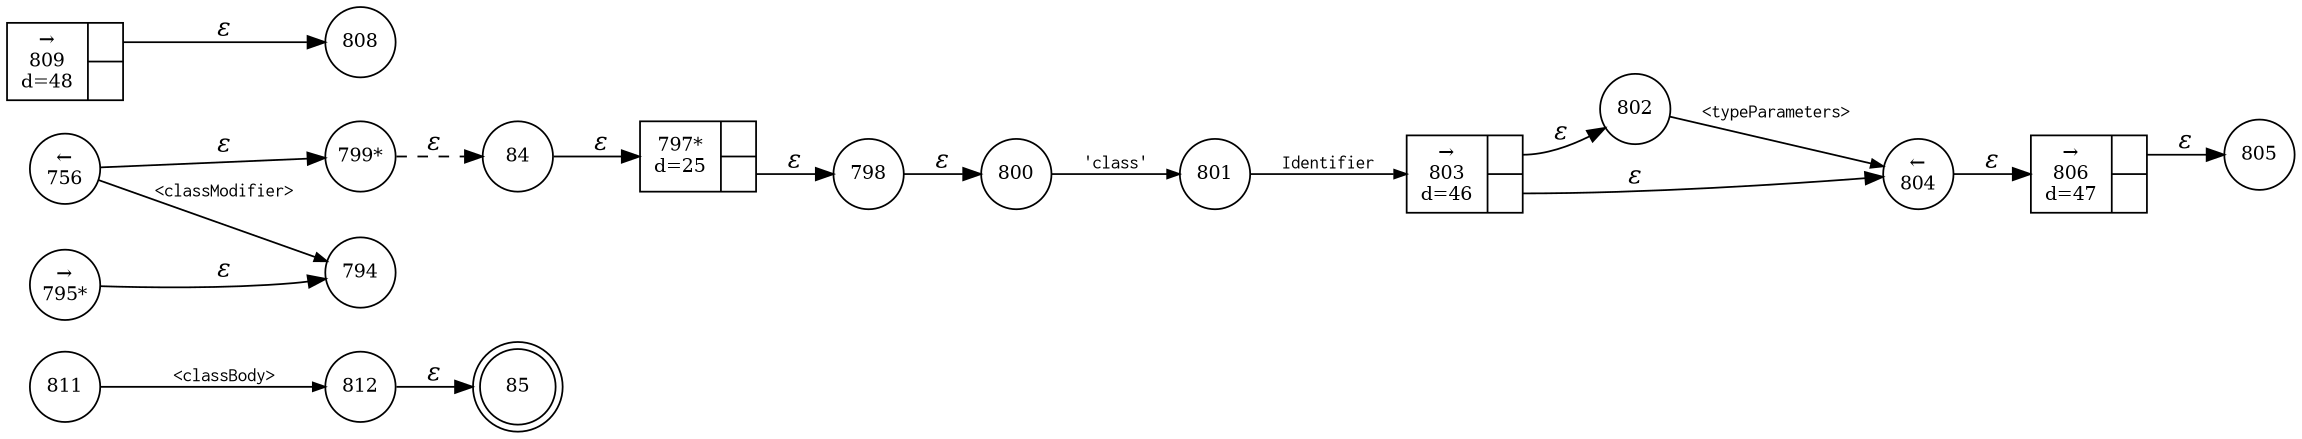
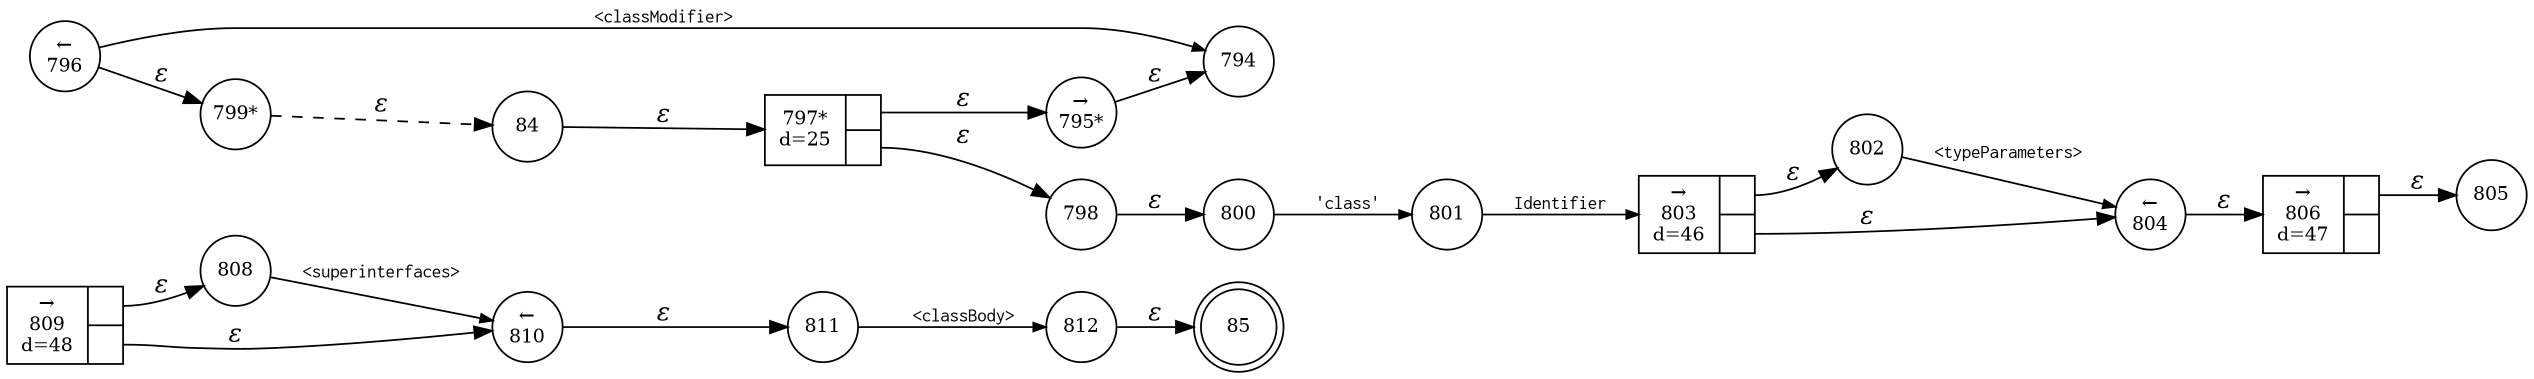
edge "797*" -> "→ 795*": added, label "ε"
node "← 756": label "← 756" -> "← 796"
node "← 810": added
